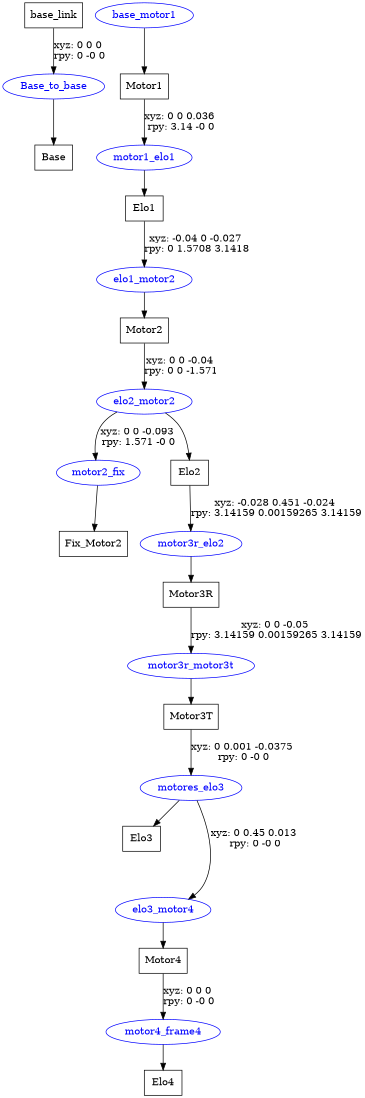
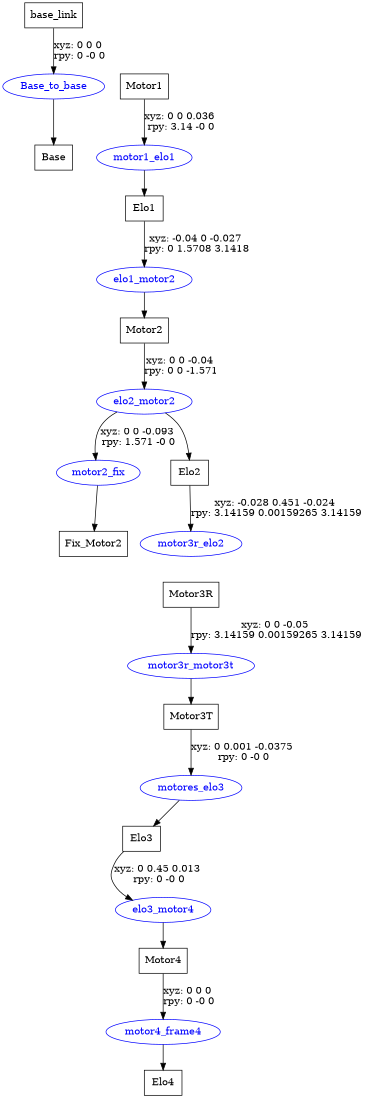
node "base_motor1": removed
edge "motor3r_elo2" -> "Motor3R": removed
edge "motores_elo3" -> "elo3_motor4": now "Elo3" -> "elo3_motor4"
